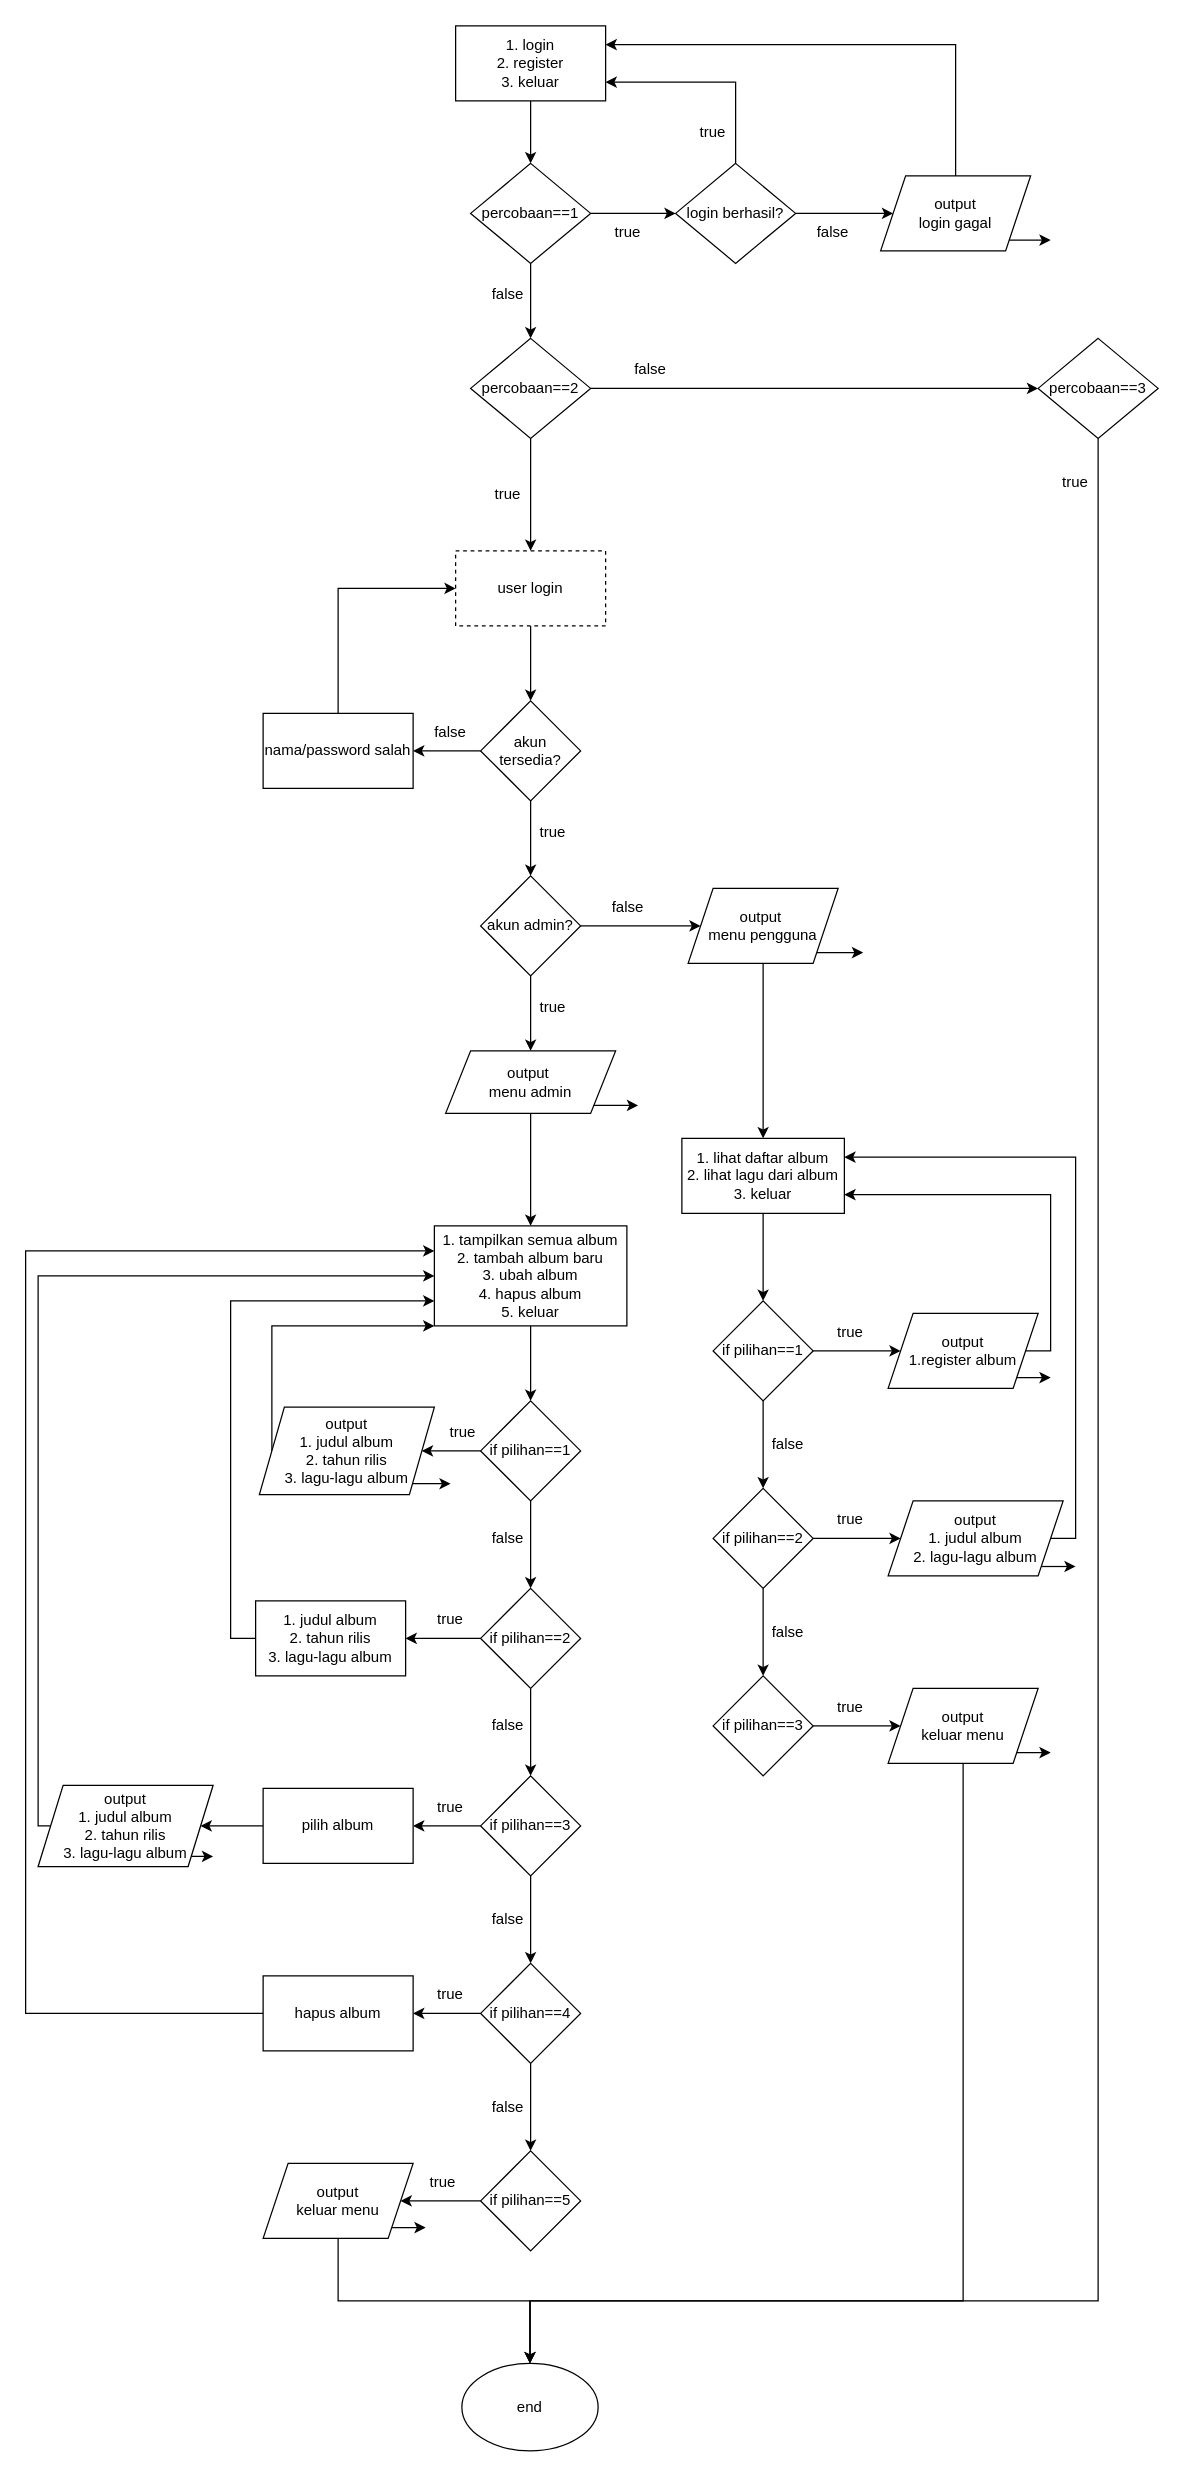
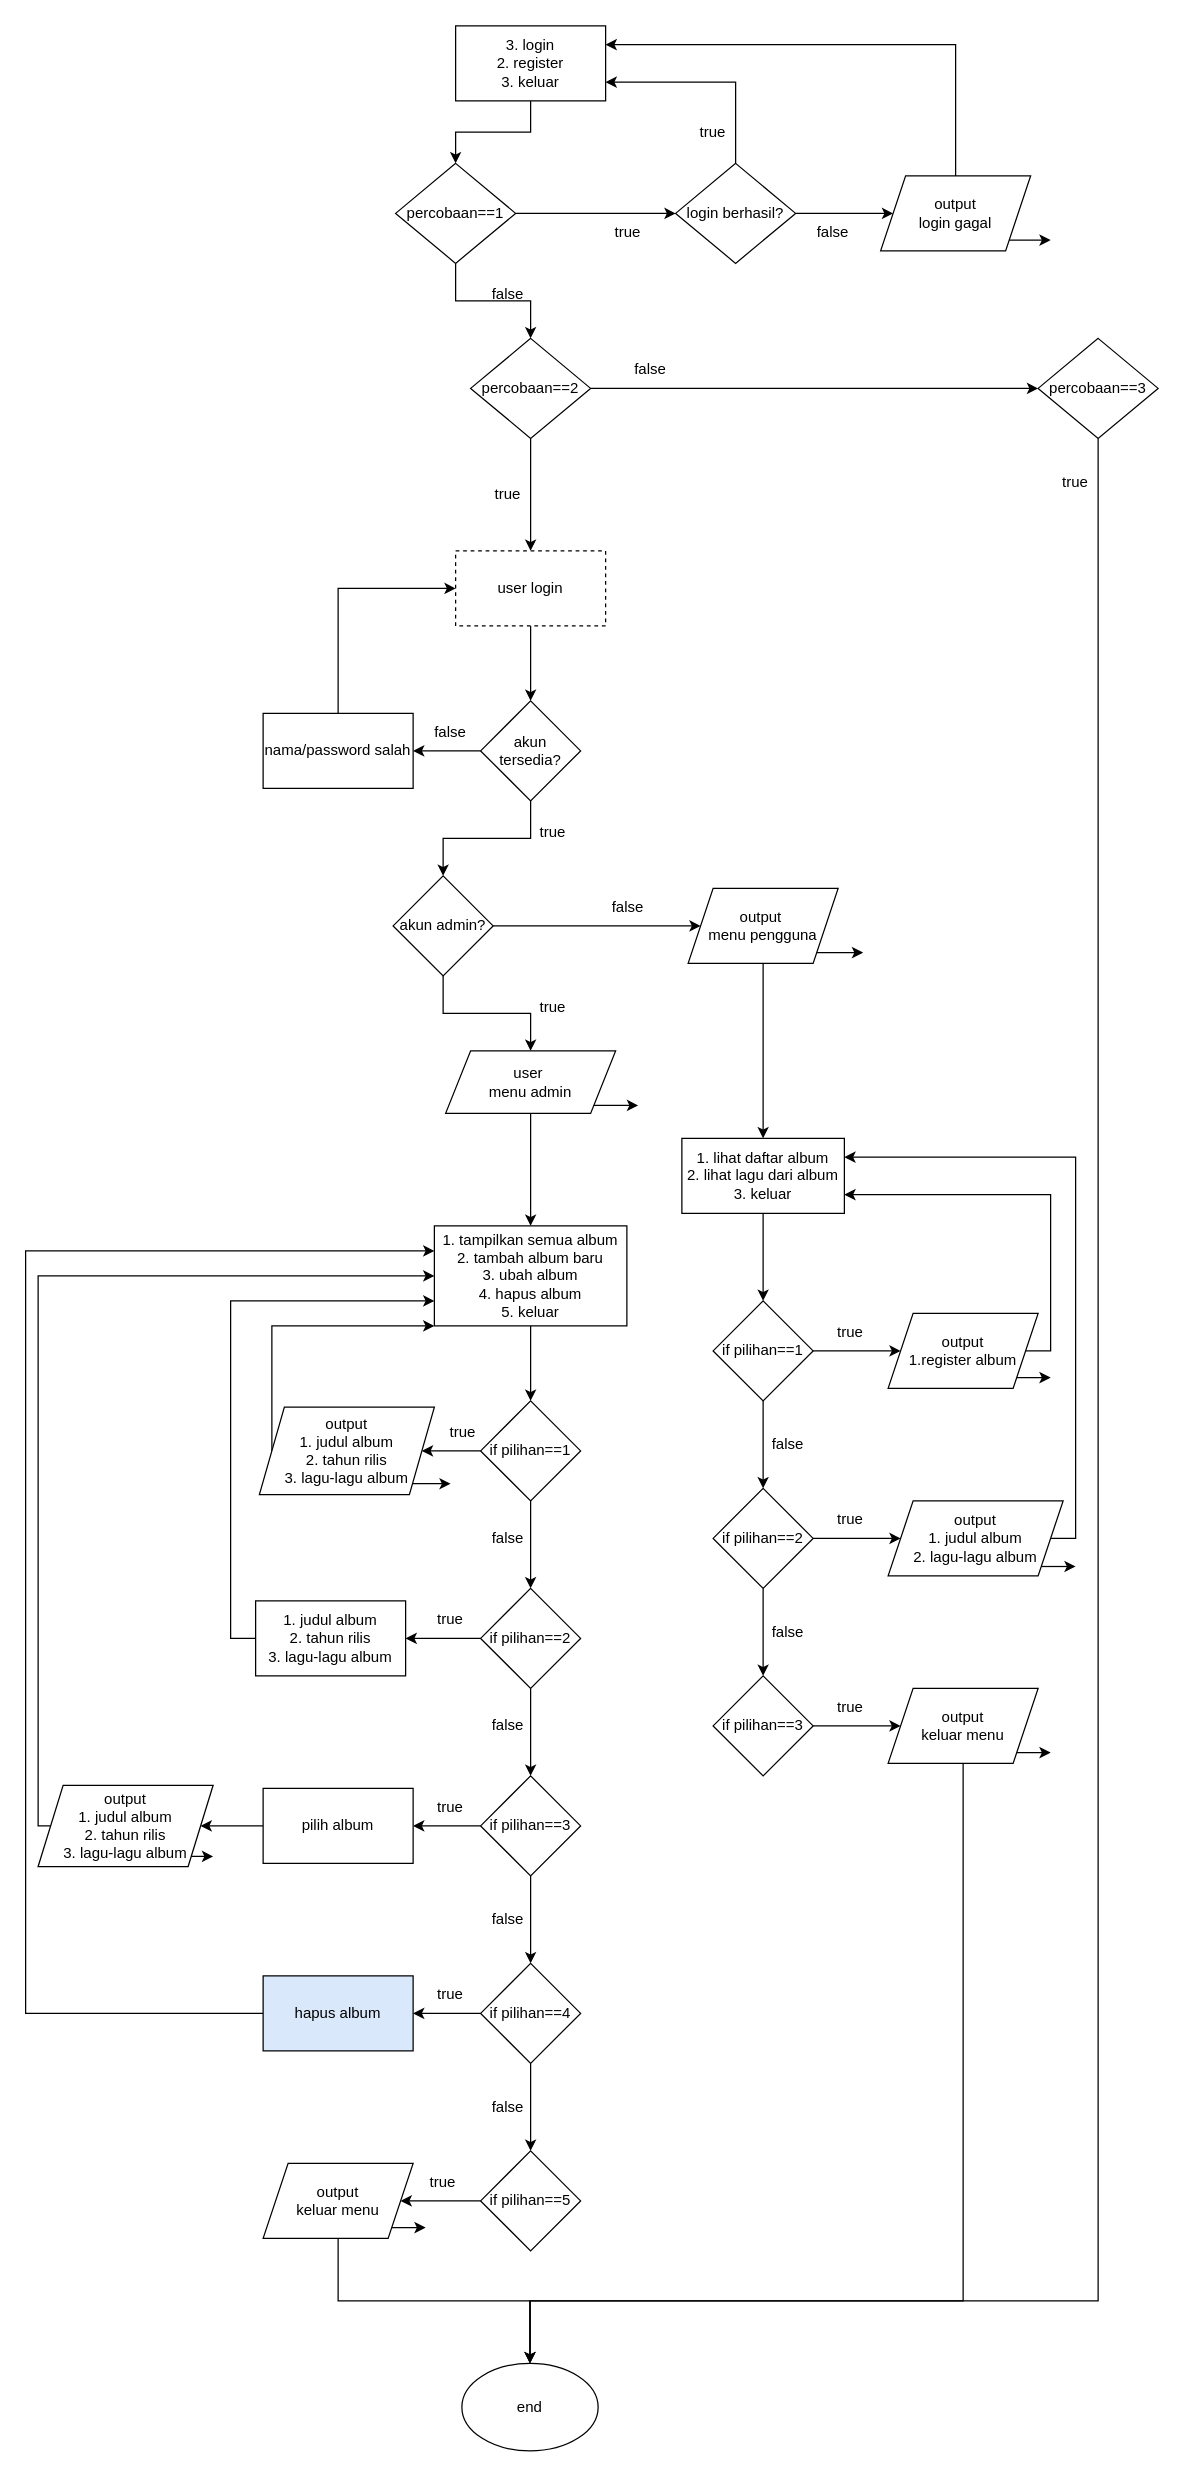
node "1. login 2. register 3. keluar": label "1. login 2. register 3. keluar" -> "3. login 2. register 3. keluar"
node "percobaan==1": moved (531, 213) -> (456, 213)
node "akun admin?": moved (531, 926) -> (443, 926)
node "output menu admin": label "output menu admin" -> "user menu admin"
node "hapus album": fillcolor #ffffff -> #dae8fc
